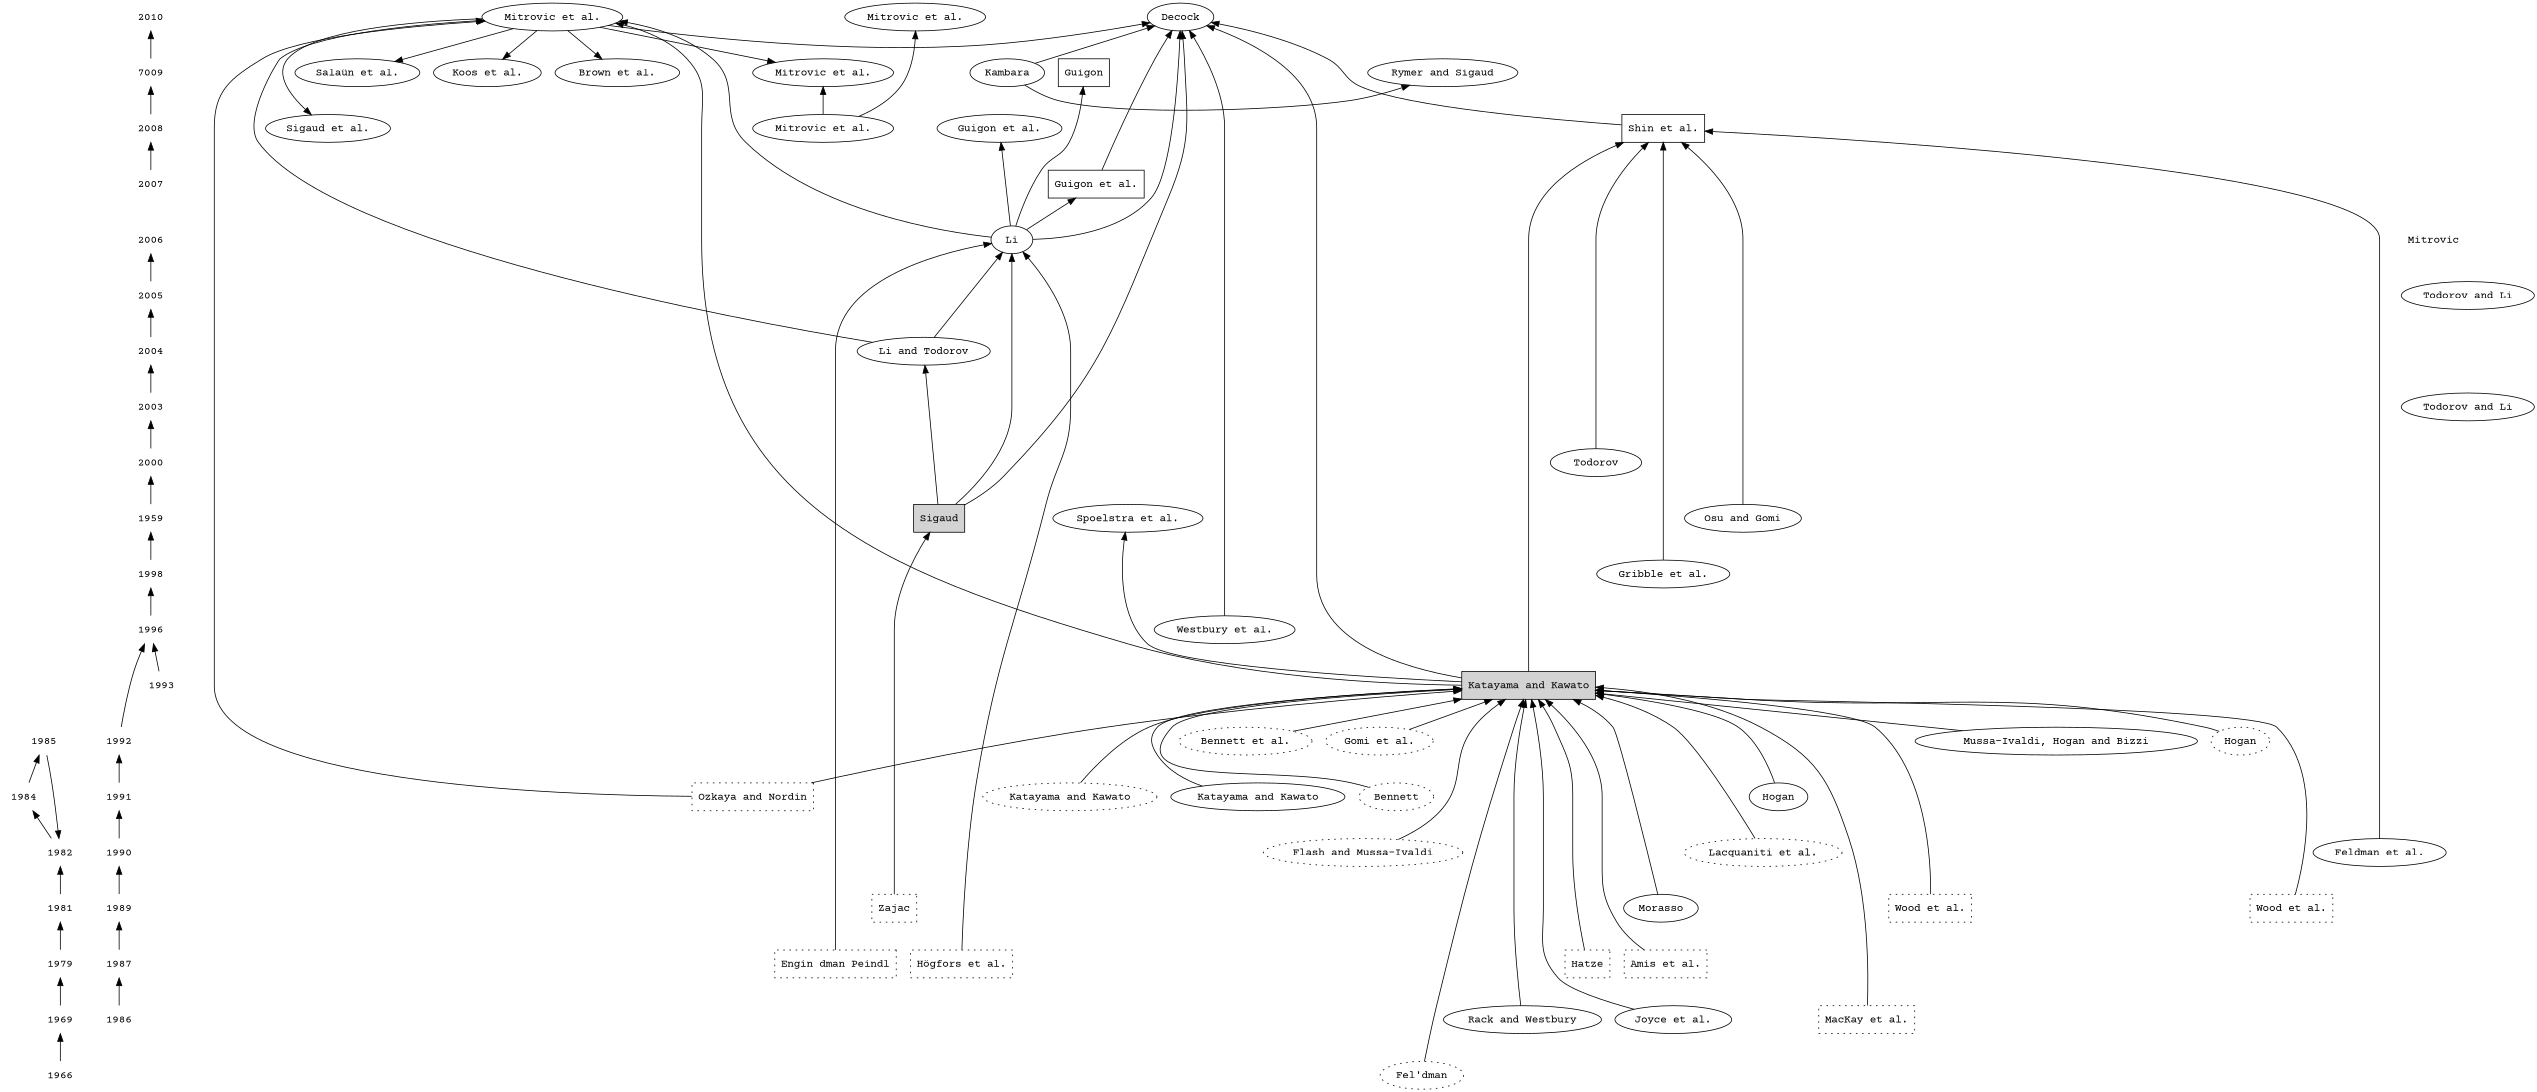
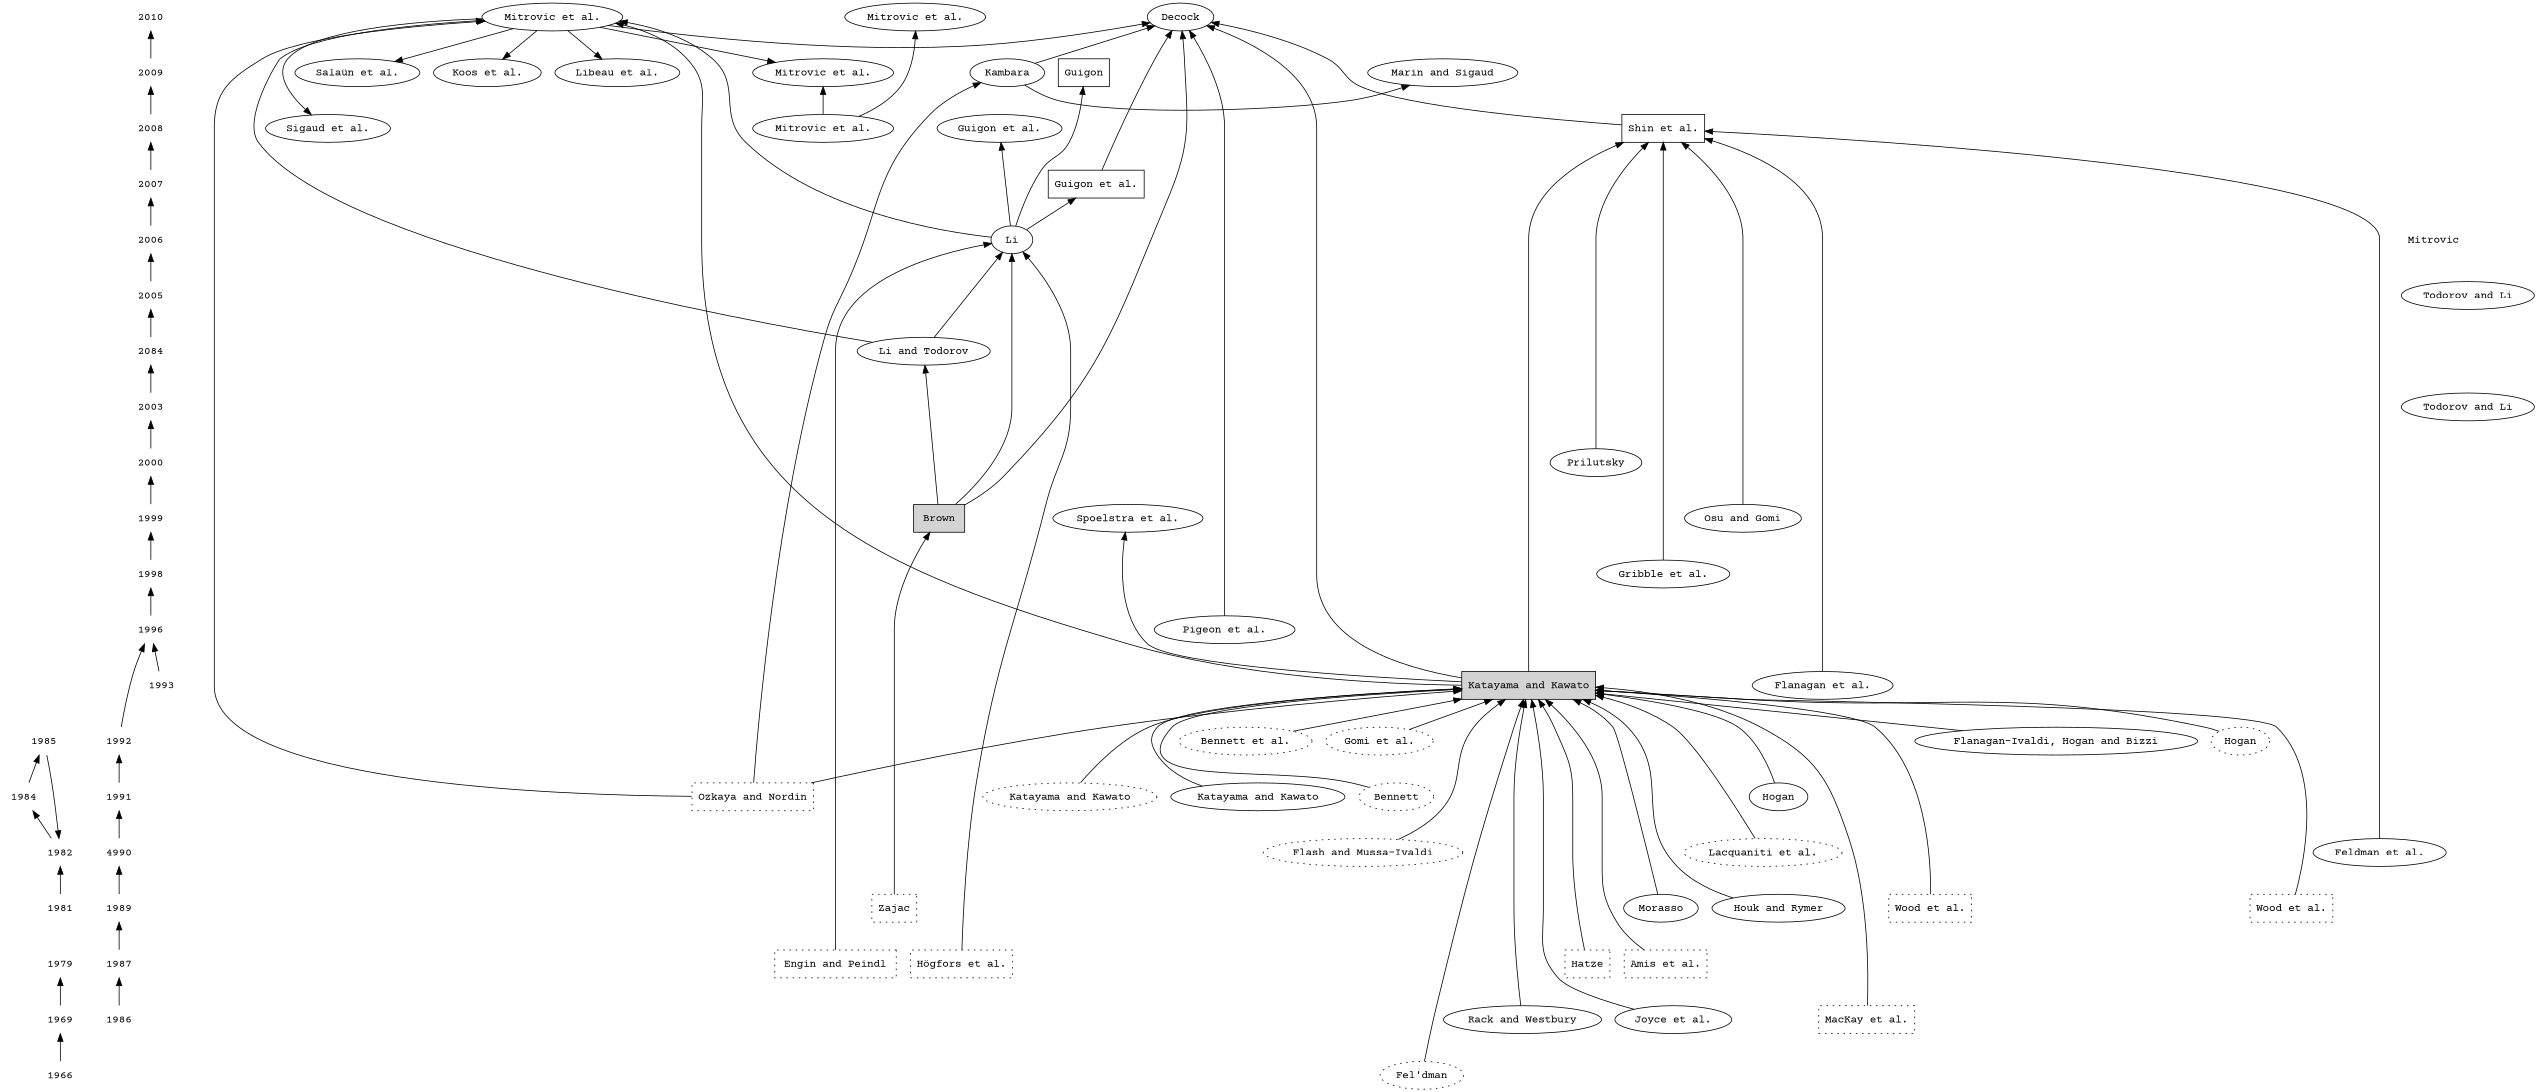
node "7009": label "7009" -> "2009"
node "Brown et al.": label "Brown et al." -> "Libeau et al."
node "Rymer and Sigaud": label "Rymer and Sigaud" -> "Marin and Sigaud"
edge "Li" -> "Decock": removed
edge "2006" -> "2007": added
node "2004": label "2004" -> "2084"
edge "Ozkaya and Nordin" -> "Kambara": added
node "Todorov": label "Todorov" -> "Prilutsky"
node "1959": label "1959" -> "1999"
node "Sigaud": label "Sigaud" -> "Brown"
node "Westbury et al.": label "Westbury et al." -> "Pigeon et al."
node "Flanagan et al.": added
node "Mussa-Ivaldi, Hogan and Bizzi": label "Mussa-Ivaldi, Hogan and Bizzi" -> "Flanagan-Ivaldi, Hogan and Bizzi"
node "1990": label "1990" -> "4990"
node "Houk and Rymer": added
edge "1979" -> "1981": removed
node "Engin dman Peindl": label "Engin dman Peindl" -> "Engin and Peindl"
